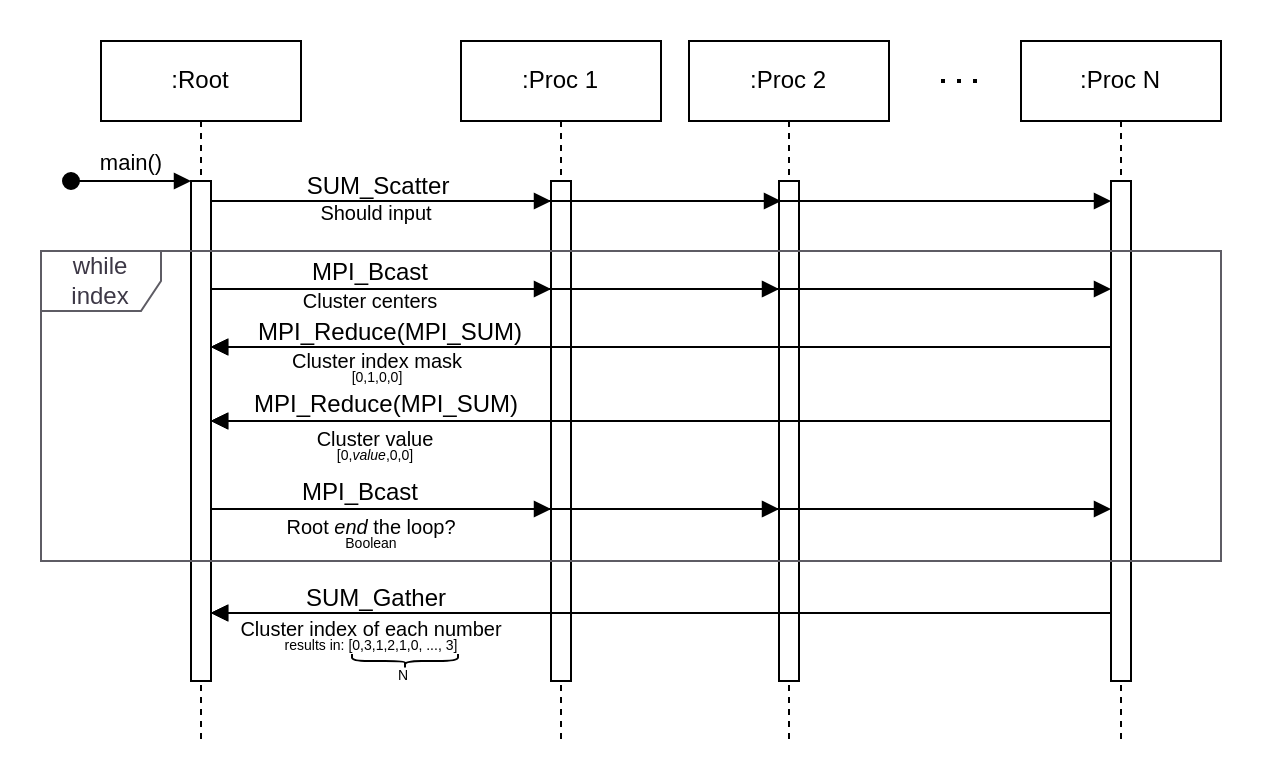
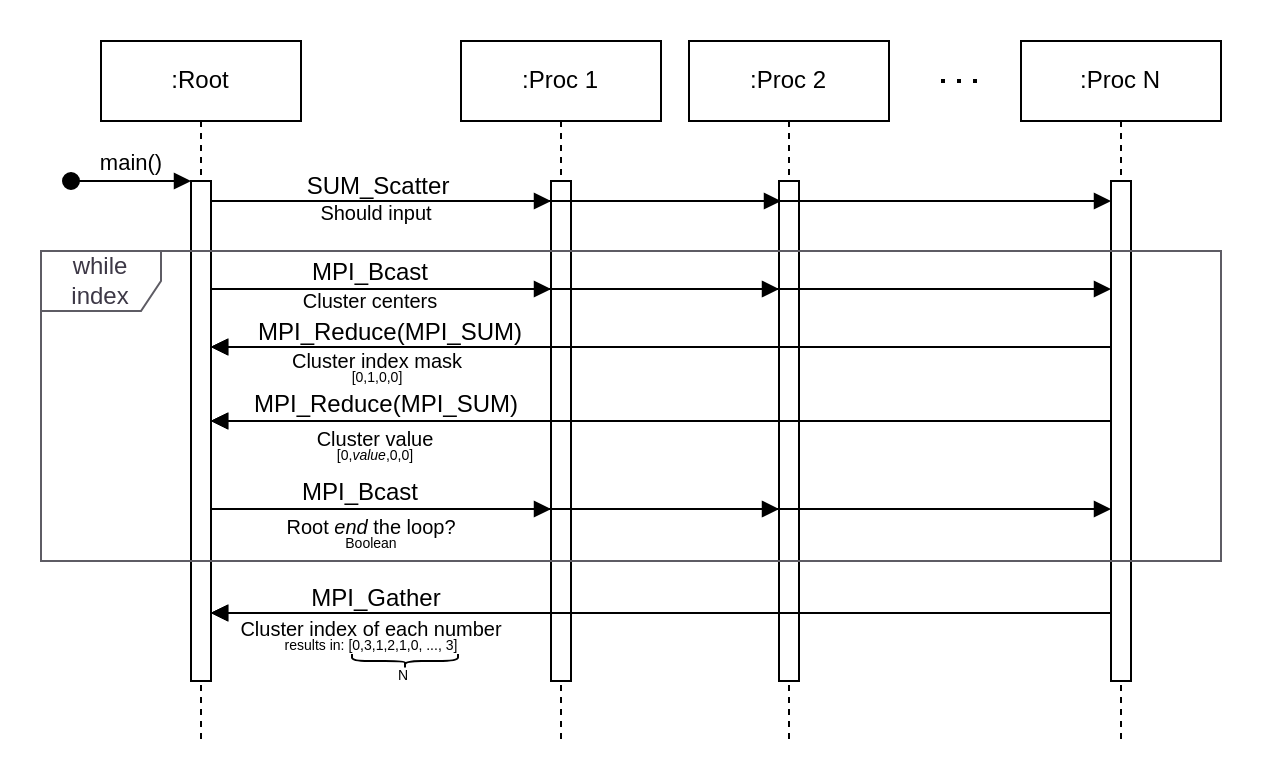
node "SUM_Gather": label "SUM_Gather" -> "MPI_Gather"
